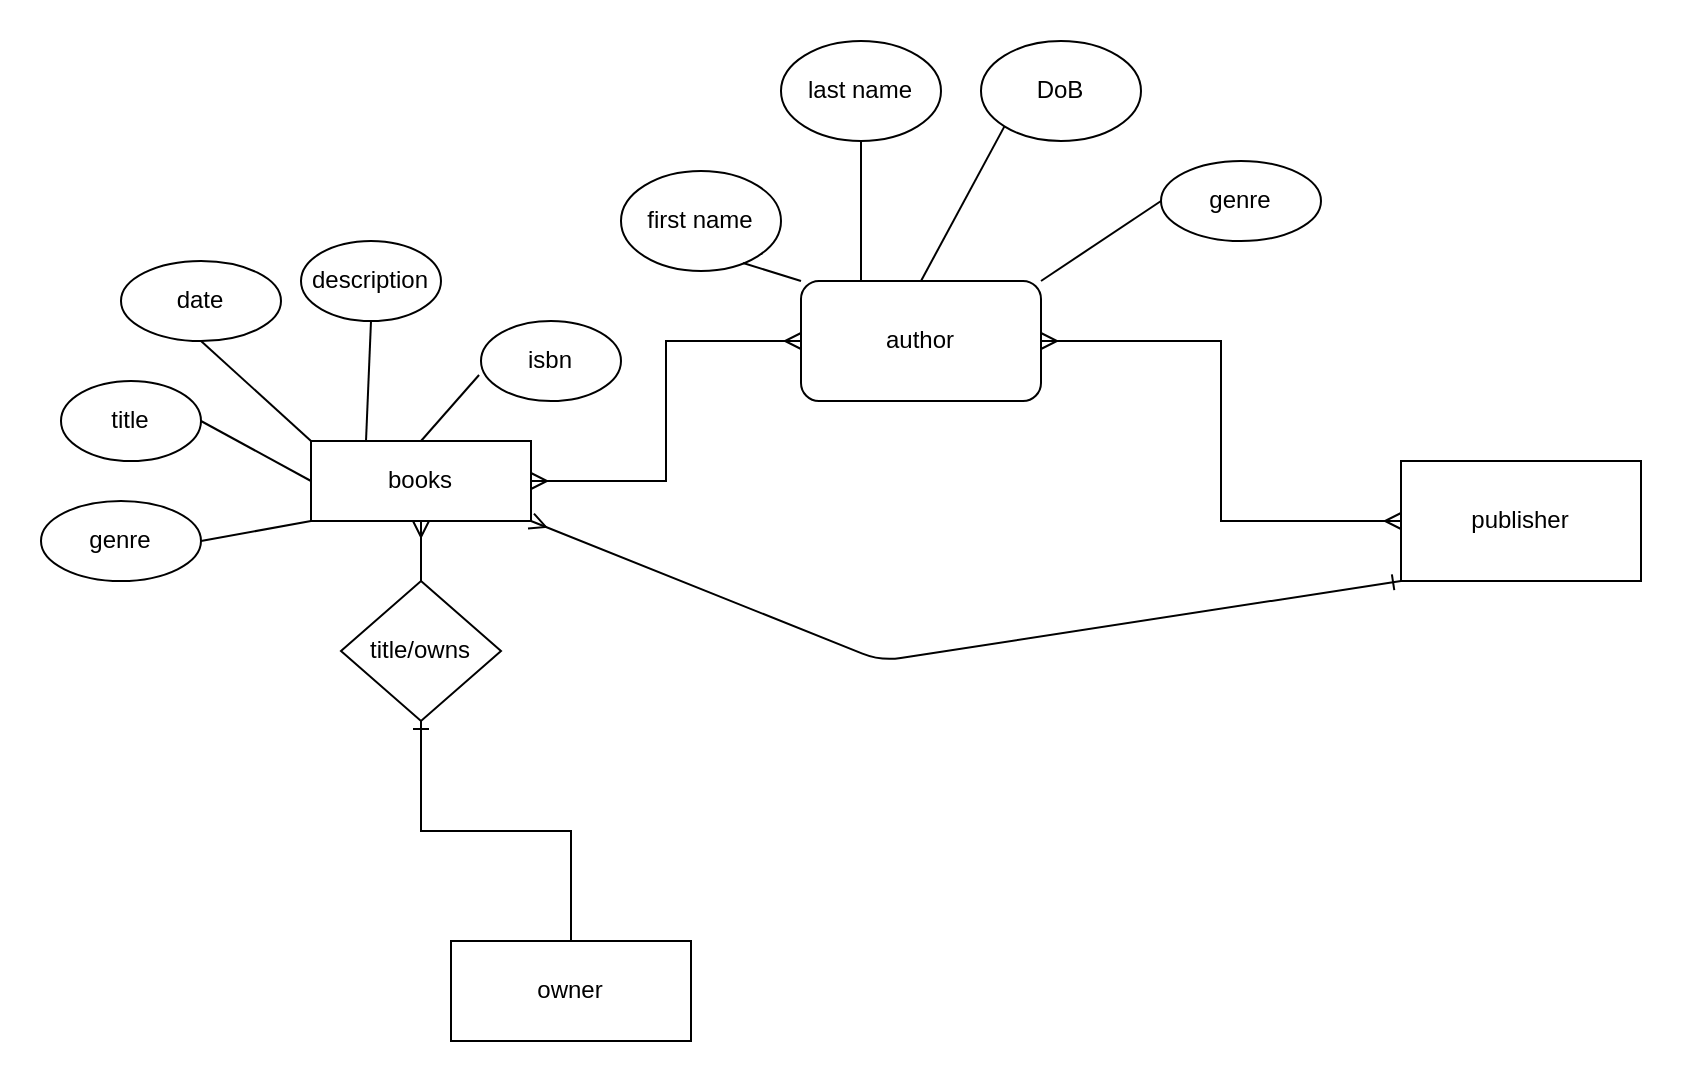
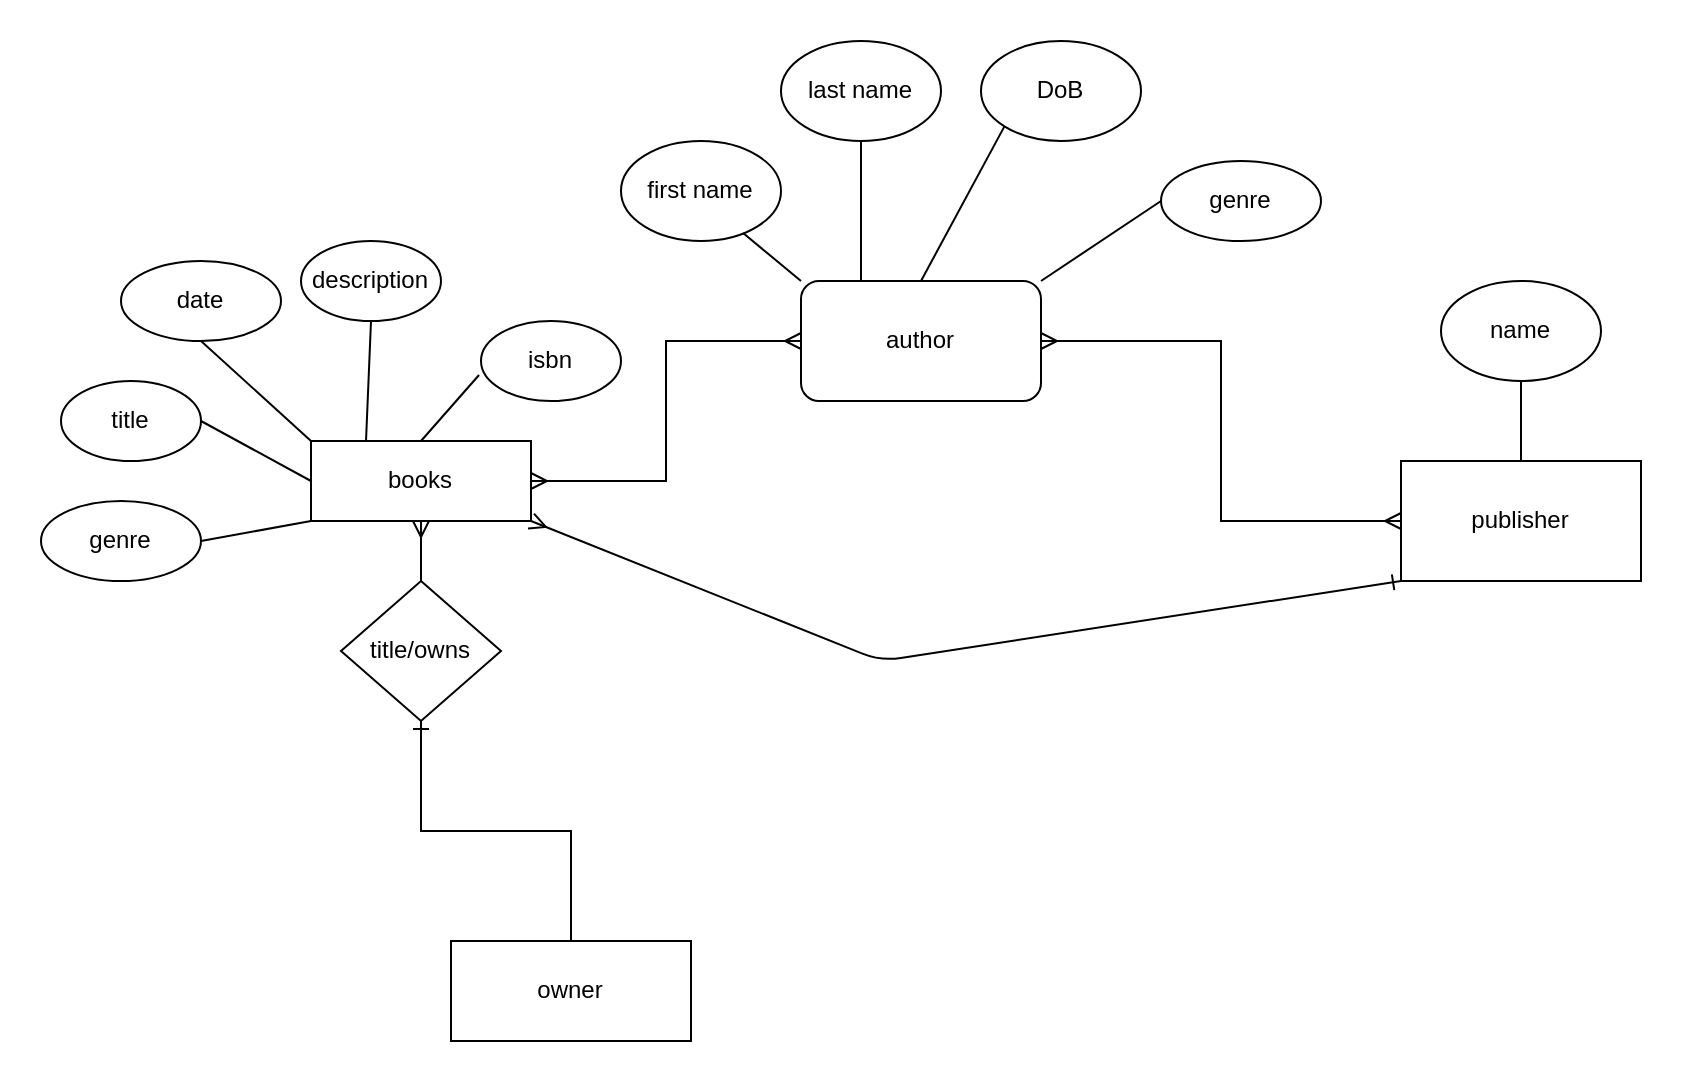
node "first name": moved (701, 221) -> (701, 191)
node "name": added
edge "name" -- "publisher": added
